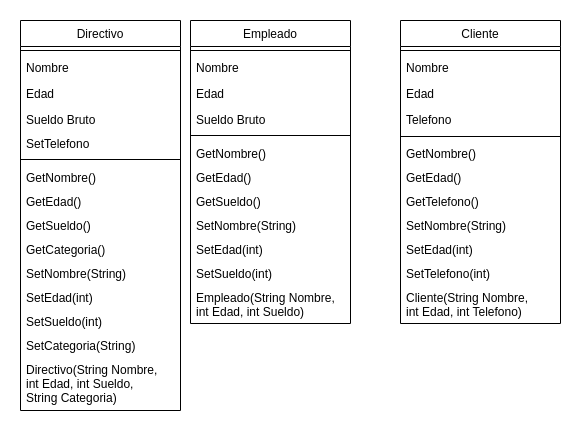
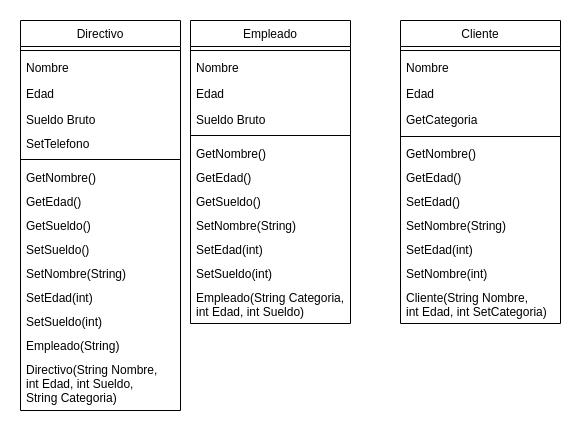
node "Telefono": label "Telefono" -> "GetCategoria"
node "GetTelefono()": label "GetTelefono()" -> "SetEdad()"
node "GetCategoria()": label "GetCategoria()" -> "SetSueldo()"
node "SetTelefono(int)": label "SetTelefono(int)" -> "SetNombre(int)"
node "Empleado(String Nombre, int Edad, int Sueldo)": label "Empleado(String Nombre, int Edad, int Sueldo)" -> "Empleado(String Categoria, int Edad, int Sueldo)"
node "Cliente(String Nombre, int Edad, int Telefono)": label "Cliente(String Nombre, int Edad, int Telefono)" -> "Cliente(String Nombre, int Edad, int SetCategoria)"
node "SetCategoria(String)": label "SetCategoria(String)" -> "Empleado(String)"
